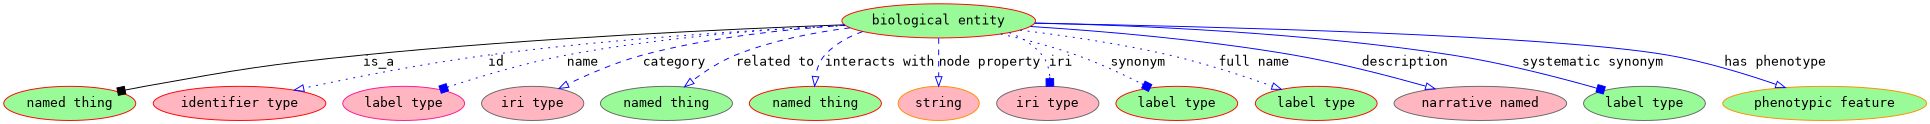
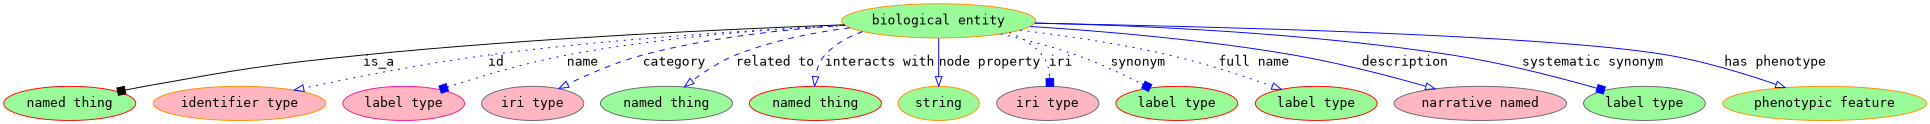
node "biological entity": color red -> darkorange
edge "biological entity" -> "string": style dashed -> solid
node "identifier type": color red -> darkorange
node "string": fillcolor lightpink -> palegreen
